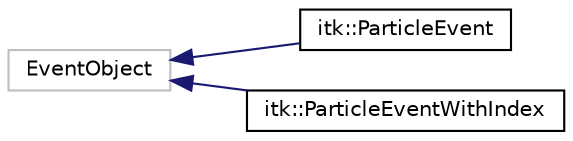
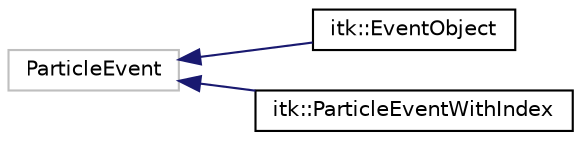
node "itk::ParticleEvent": label "itk::ParticleEvent" -> "itk::EventObject"
node "EventObject": label "EventObject" -> "ParticleEvent"
